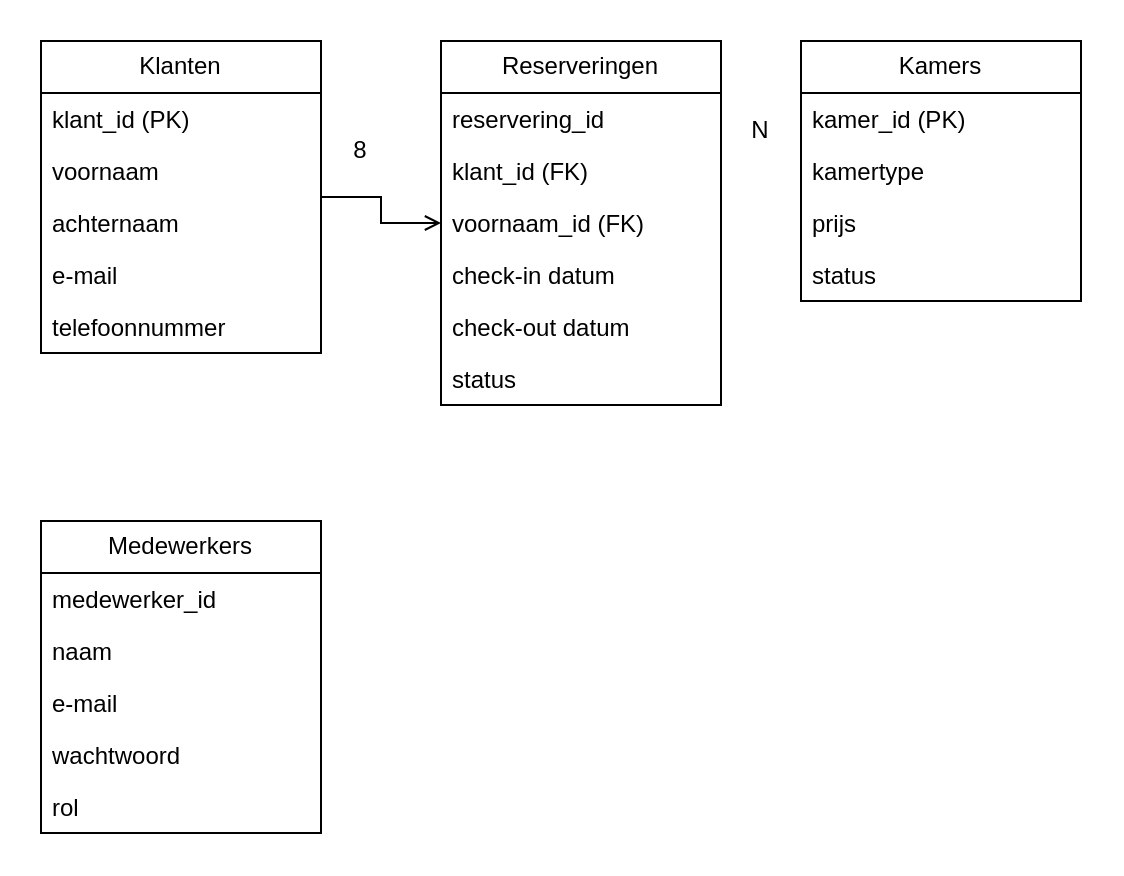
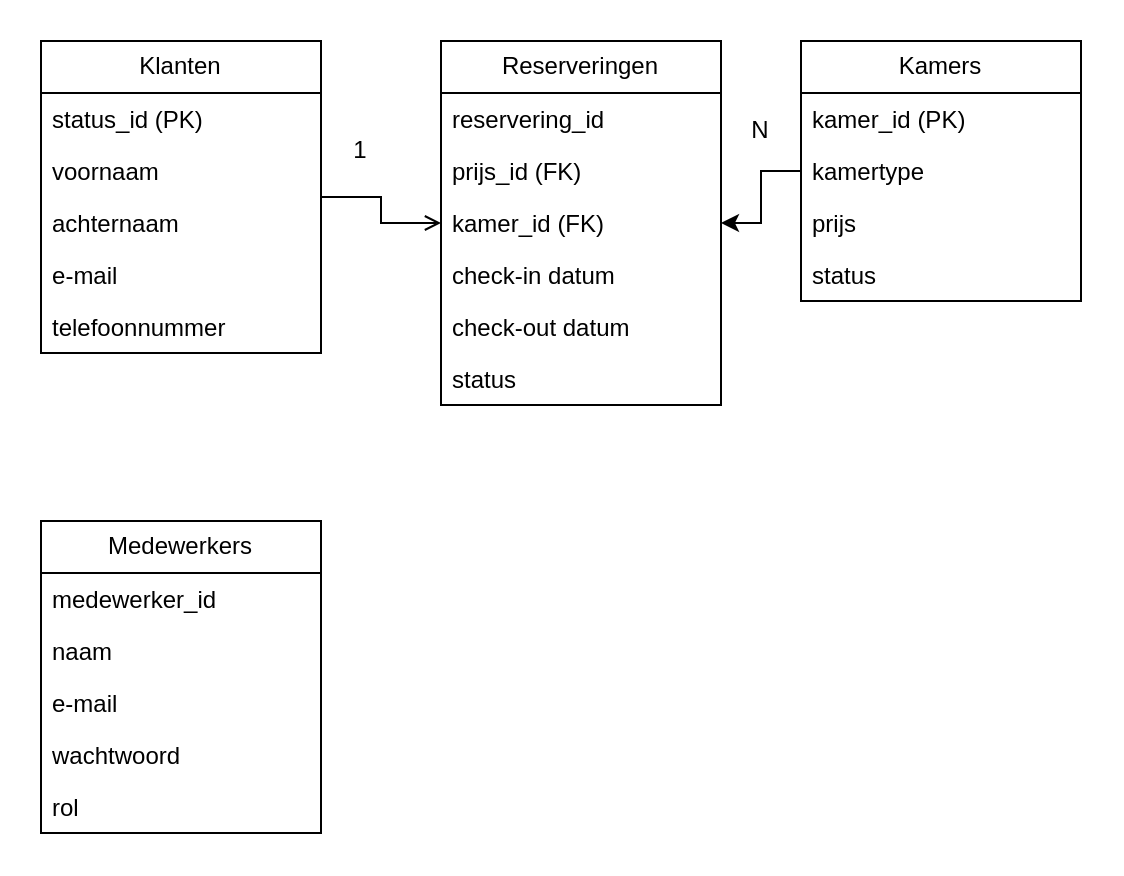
node "klant_id (PK)": label "klant_id (PK)" -> "status_id (PK)"
node "8": label "8" -> "1"
node "klant_id (FK)": label "klant_id (FK)" -> "prijs_id (FK)"
edge "Kamers" -> "Reserveringen": added
node "voornaam_id (FK)": label "voornaam_id (FK)" -> "kamer_id (FK)"
